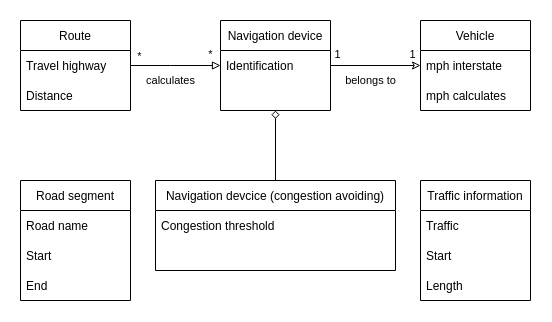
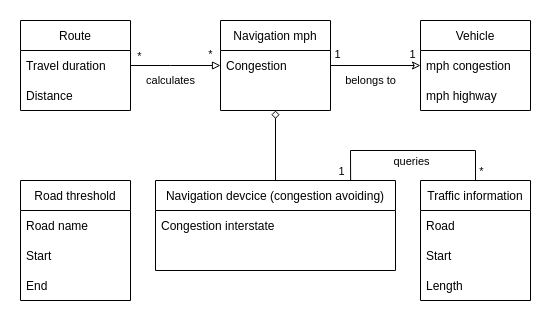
node "Navigation device": label "Navigation device" -> "Navigation mph"
node "Travel highway": label "Travel highway" -> "Travel duration"
node "Identification": label "Identification" -> "Congestion"
node "mph interstate": label "mph interstate" -> "mph congestion"
node "mph calculates": label "mph calculates" -> "mph highway"
edge "Navigation devcice (congestion avoiding)" -- "Traffic information": added, labels "1", "queries", "*"
node "Road segment": label "Road segment" -> "Road threshold"
node "Congestion threshold": label "Congestion threshold" -> "Congestion interstate"
node "Traffic": label "Traffic" -> "Road"
